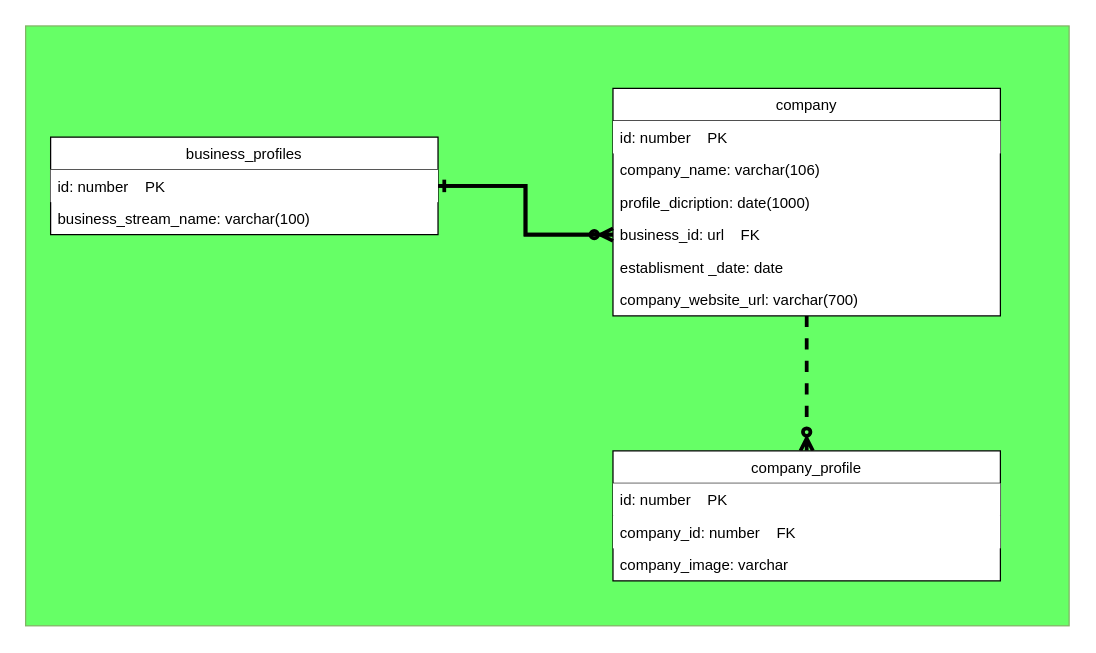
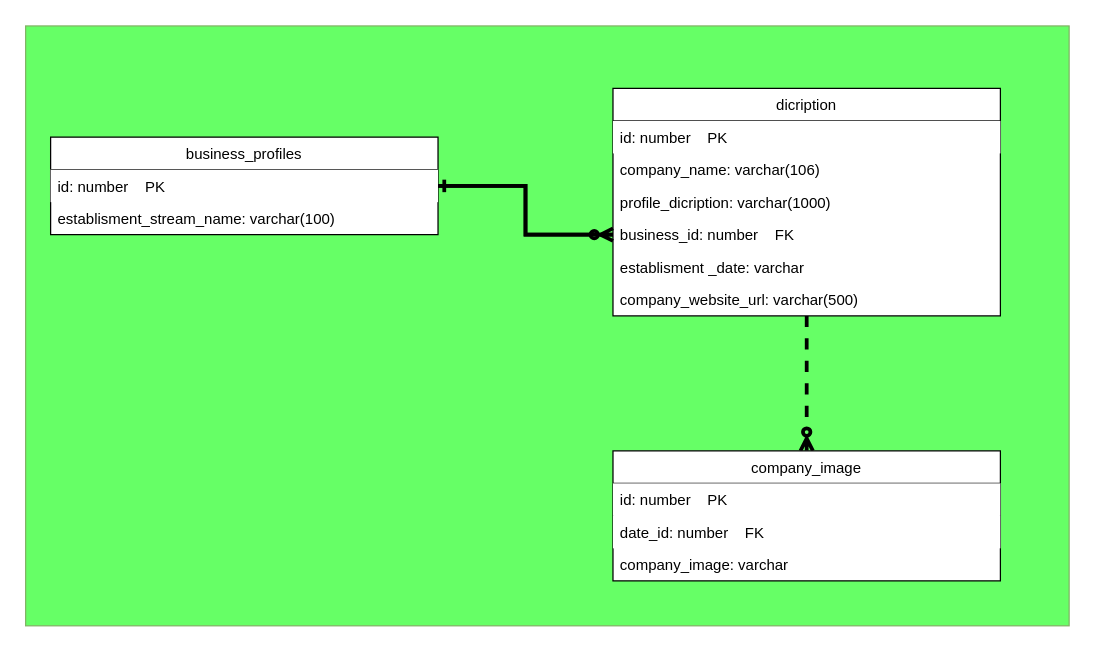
node "company": label "company" -> "dicription"
node "profile_dicription: date(1000)": label "profile_dicription: date(1000)" -> "profile_dicription: varchar(1000)"
node "business_stream_name: varchar(100)": label "business_stream_name: varchar(100)" -> "establisment_stream_name: varchar(100)"
node "business_id: url FK": label "business_id: url FK" -> "business_id: number FK"
node "establisment _date: date": label "establisment _date: date" -> "establisment _date: varchar"
node "company_website_url: varchar(700)": label "company_website_url: varchar(700)" -> "company_website_url: varchar(500)"
node "company_profile": label "company_profile" -> "company_image"
node "company_id: number FK": label "company_id: number FK" -> "date_id: number FK"
